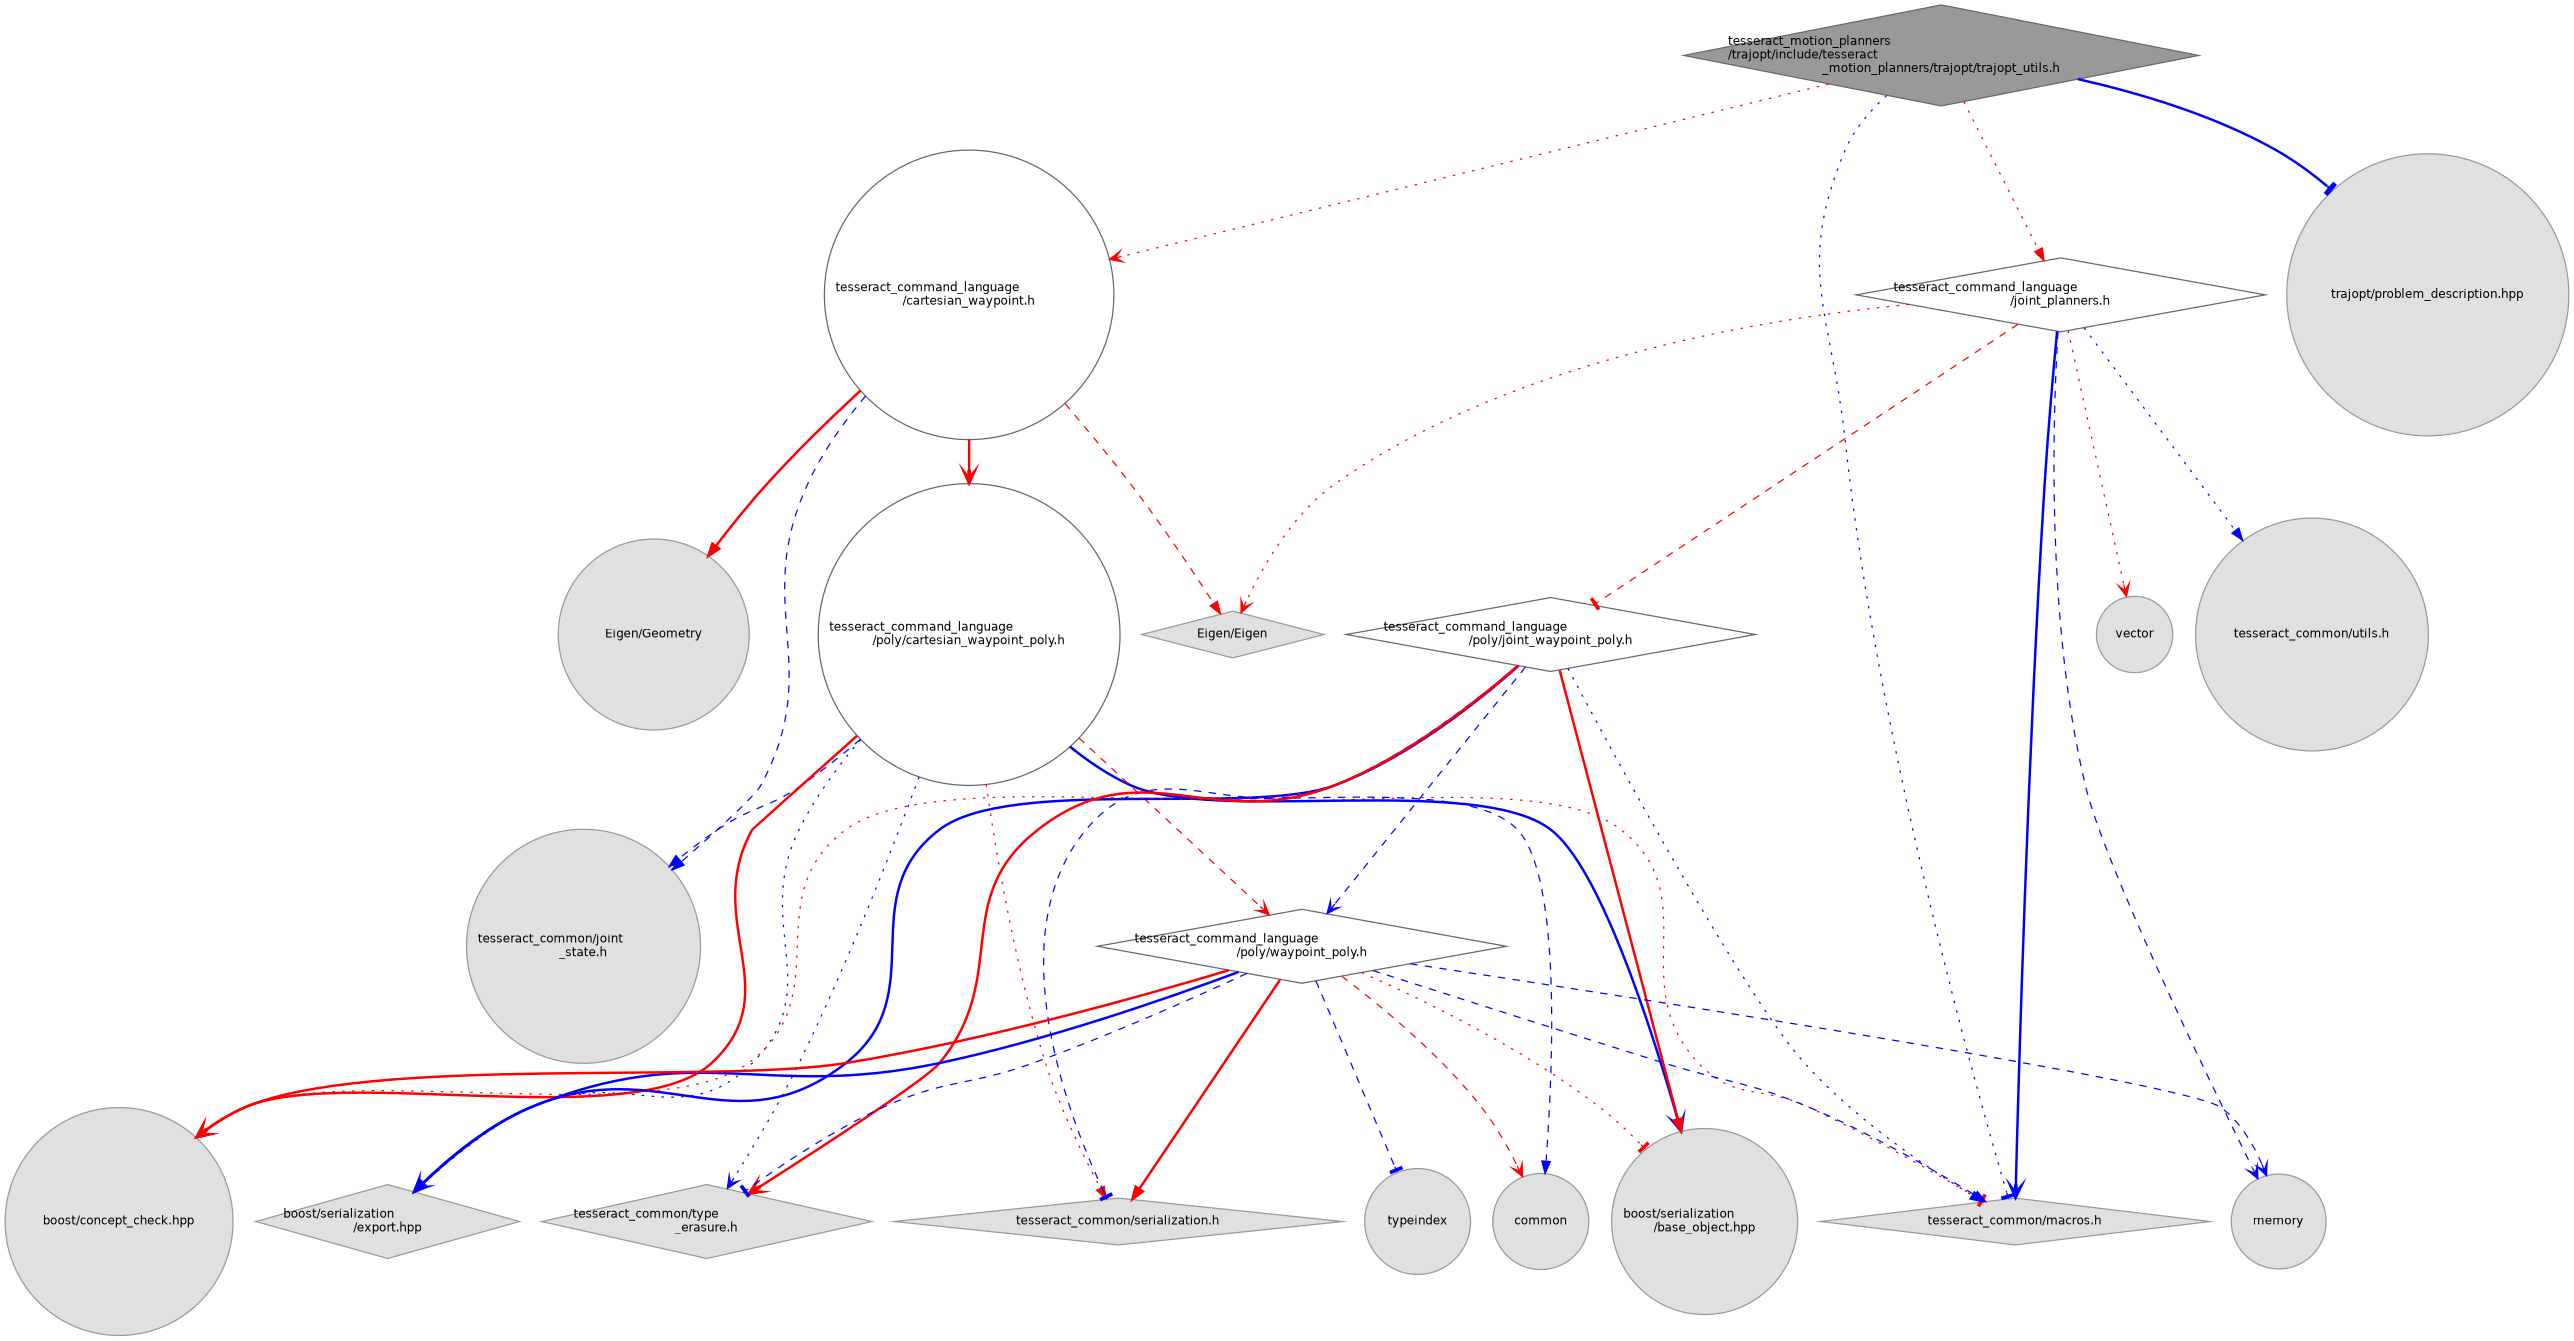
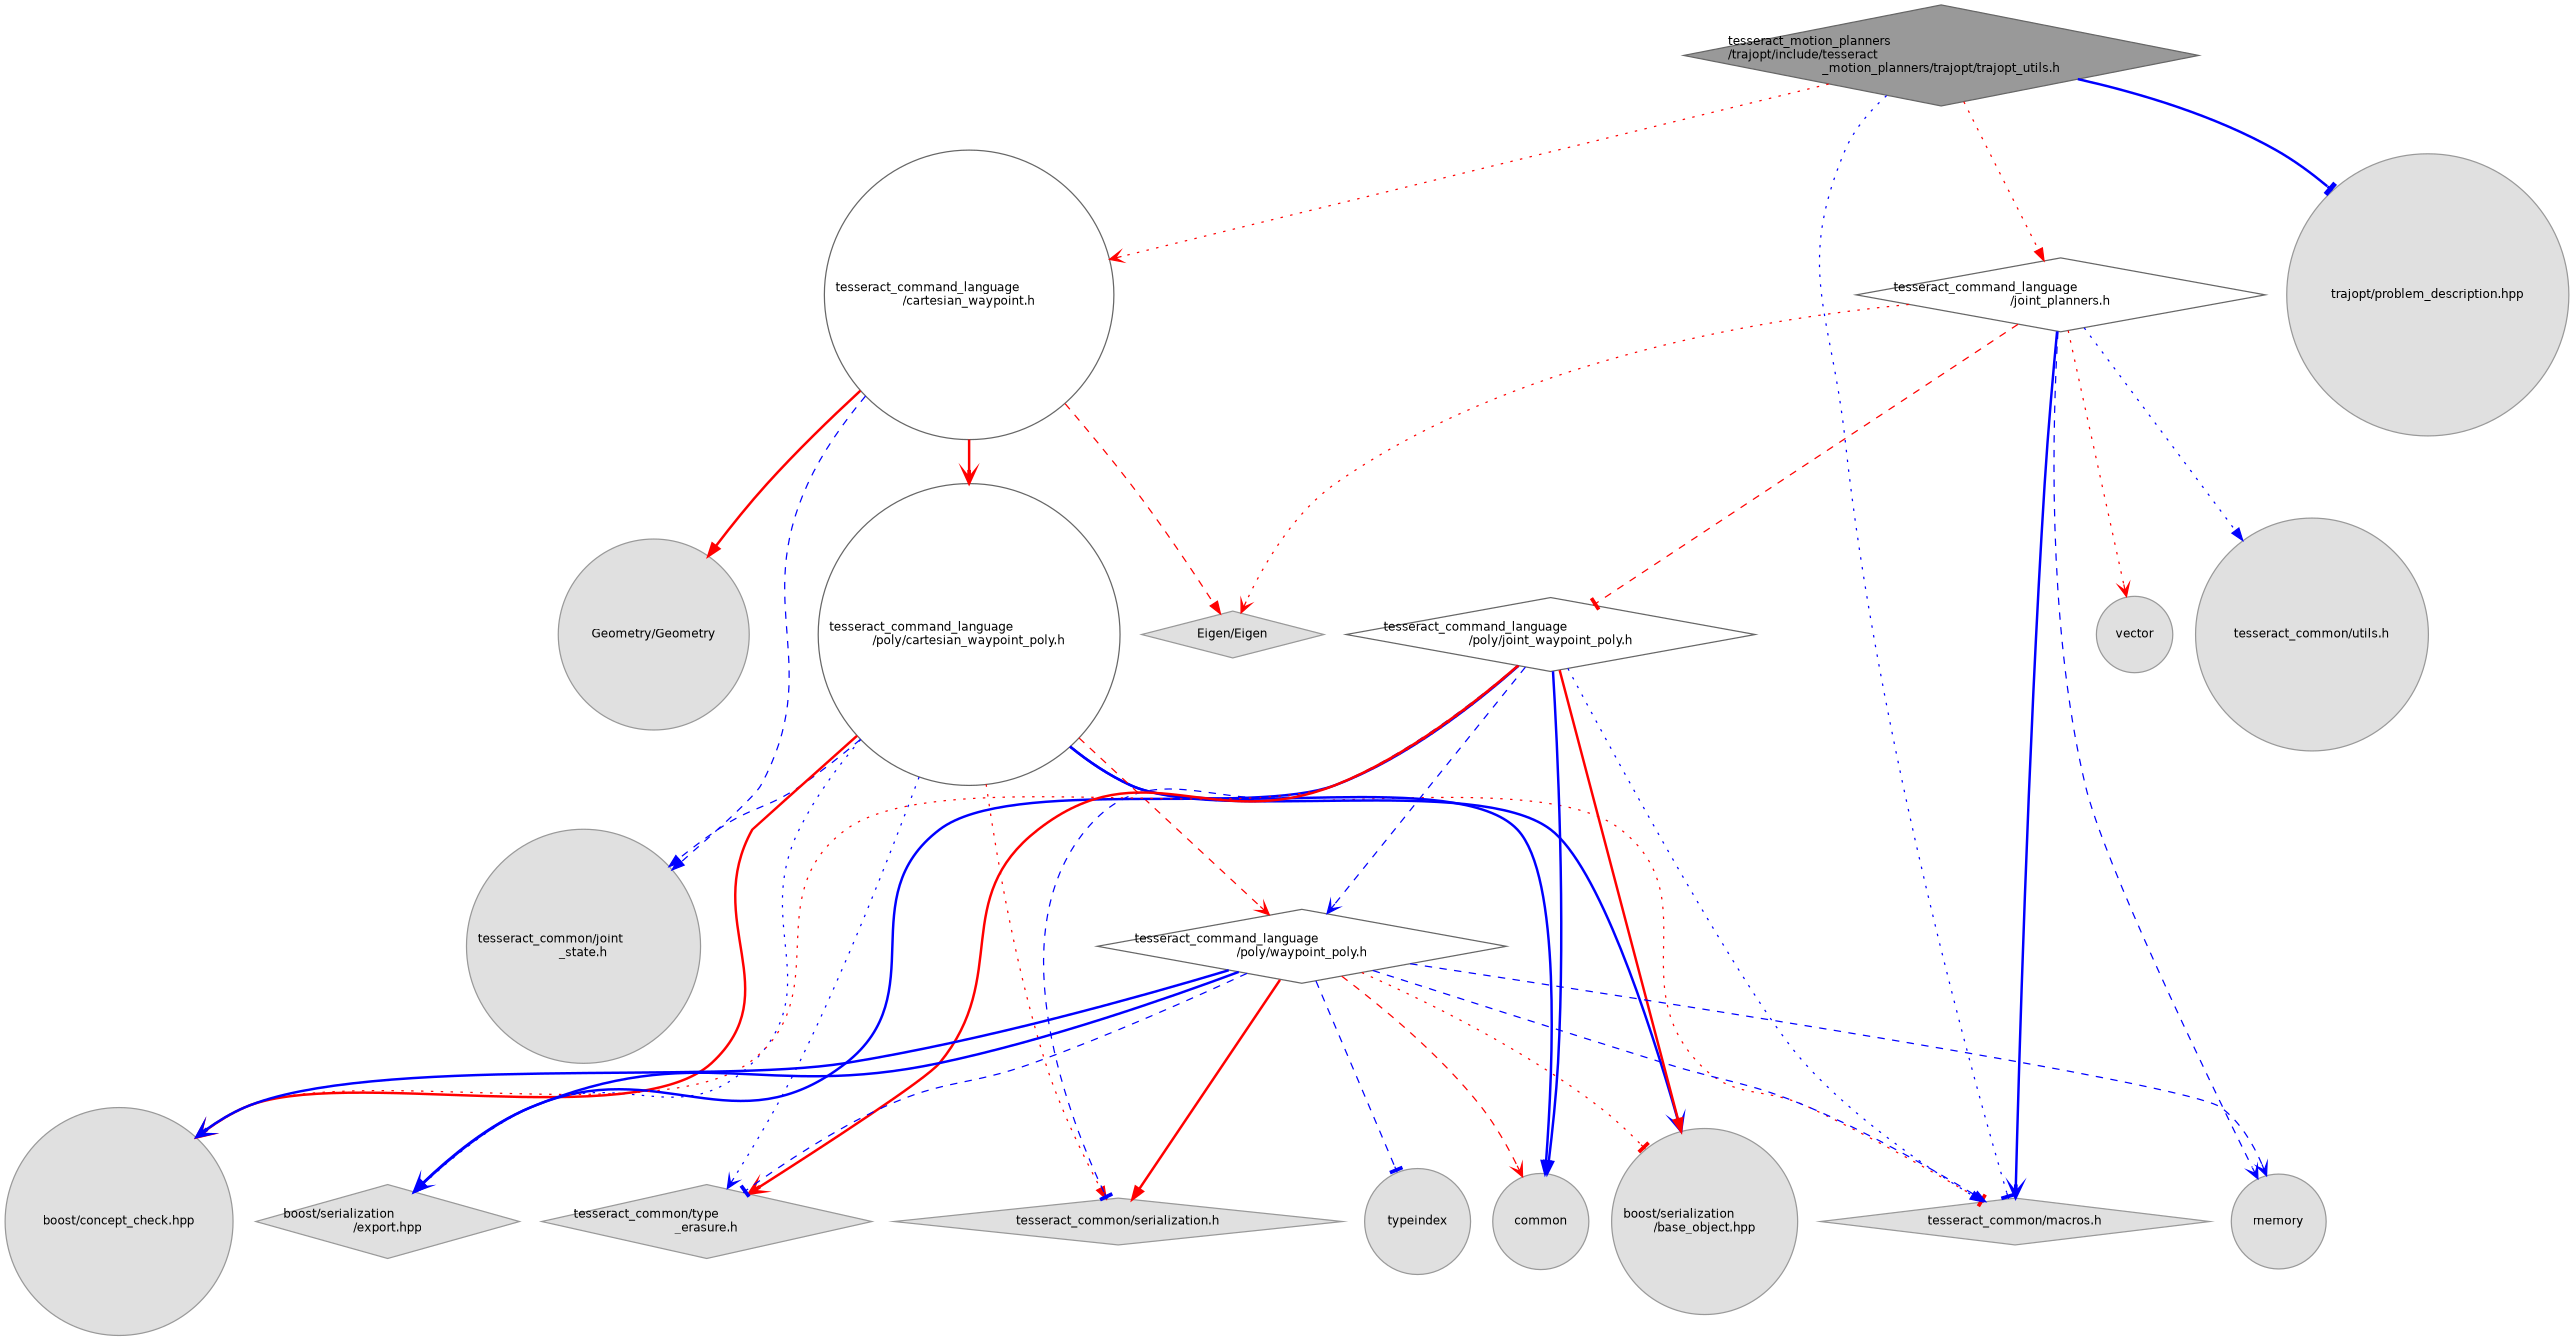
node "Eigen/Geometry": label "Eigen/Geometry" -> "Geometry/Geometry"
edge "tesseract_command_language /poly/cartesian_waypoint_poly.h" -> "common": style dashed -> bold
edge "tesseract_command_language /poly/joint_waypoint_poly.h" -> "common": added
edge "tesseract_command_language /poly/waypoint_poly.h" -> "boost/concept_check.hpp": color red -> blue
